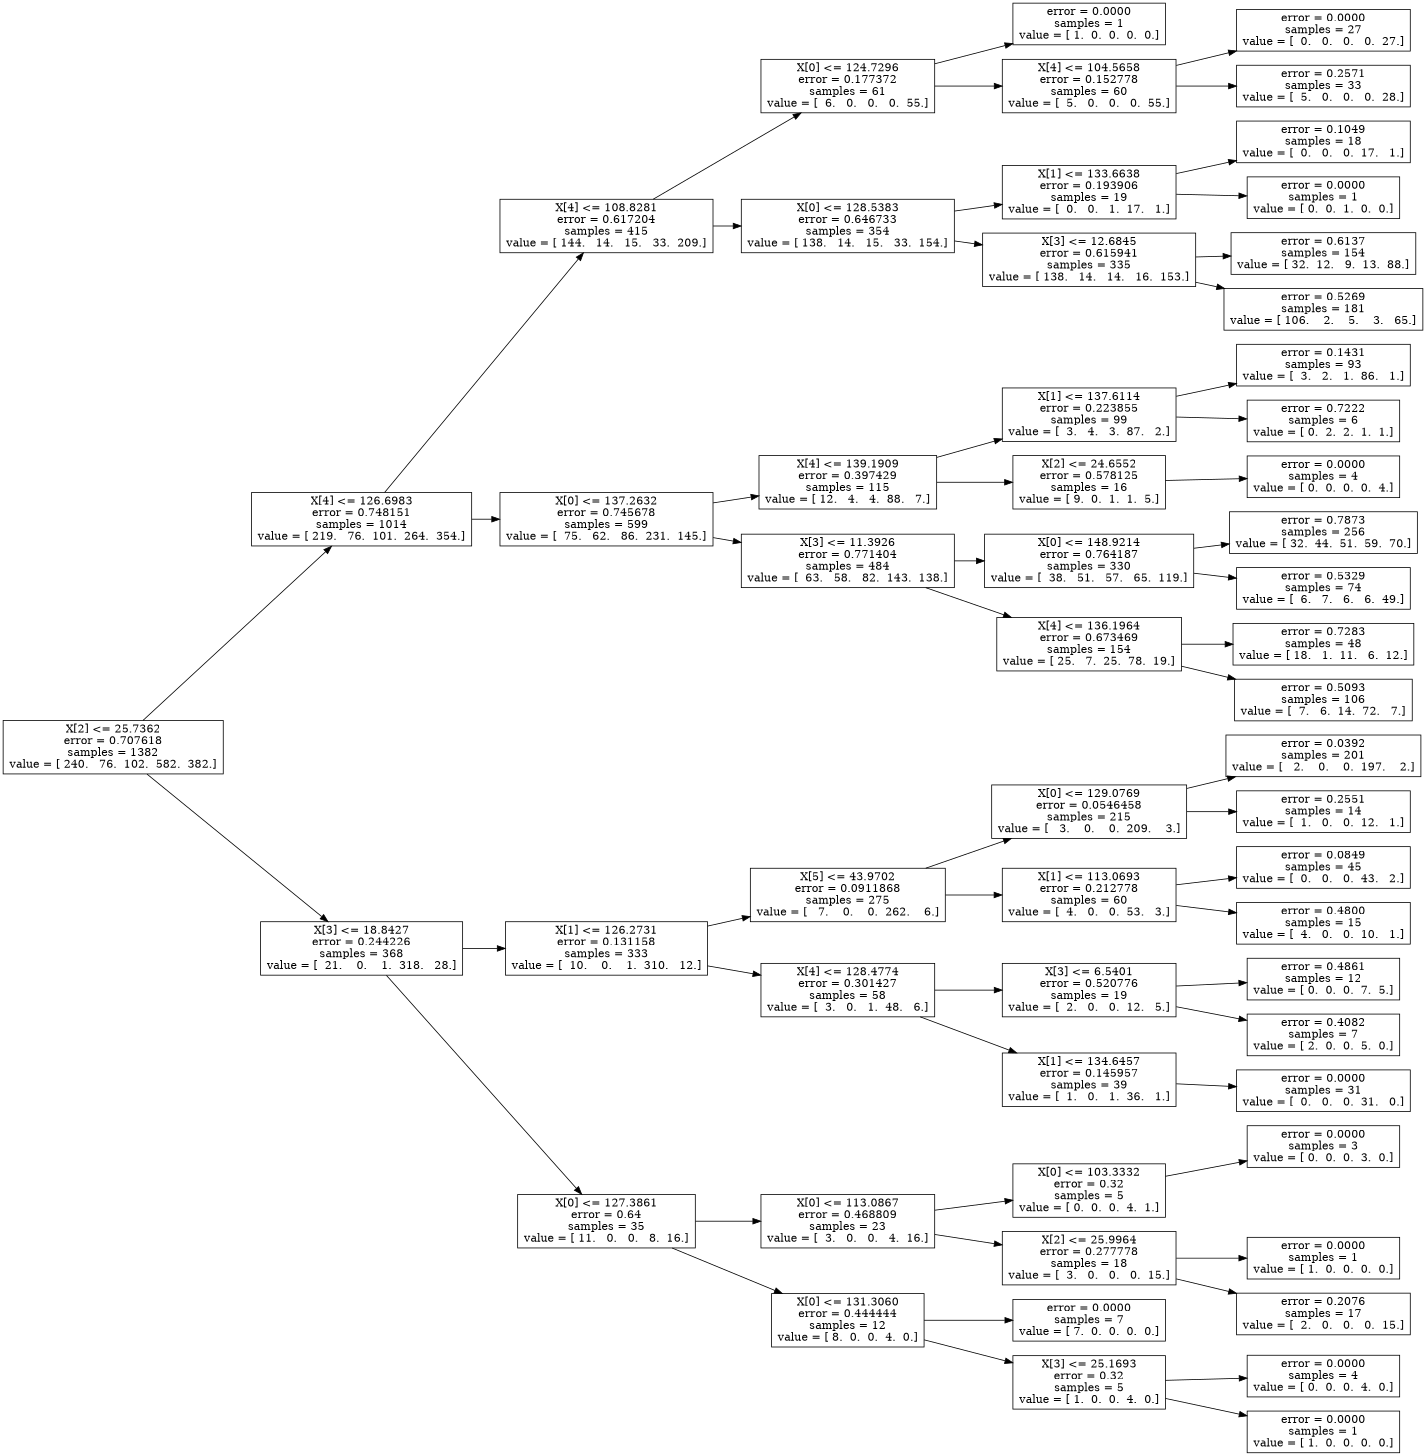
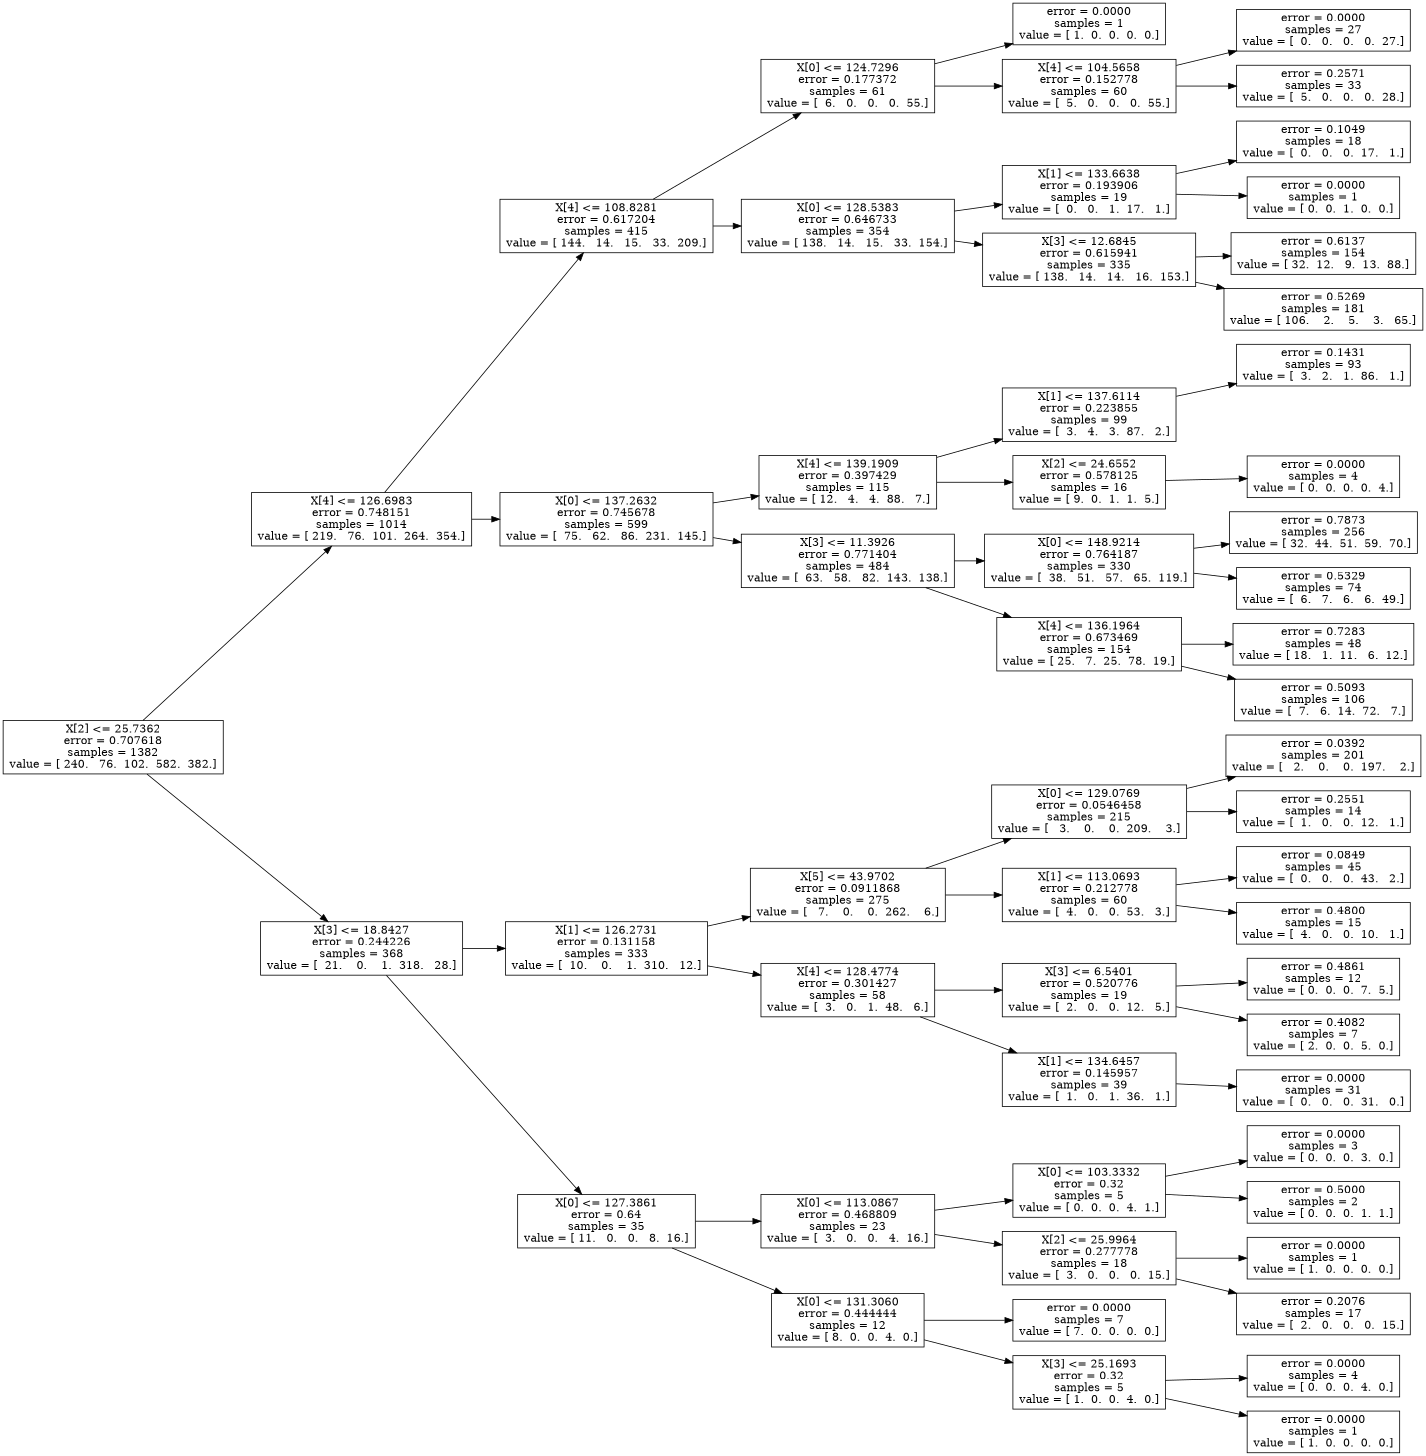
node "error = 0.7222 samples = 6 value = [ 0.  2.  2.  1.  1.]": removed
node "error = 0.5000 samples = 2 value = [ 0.  0.  0.  1.  1.]": added
